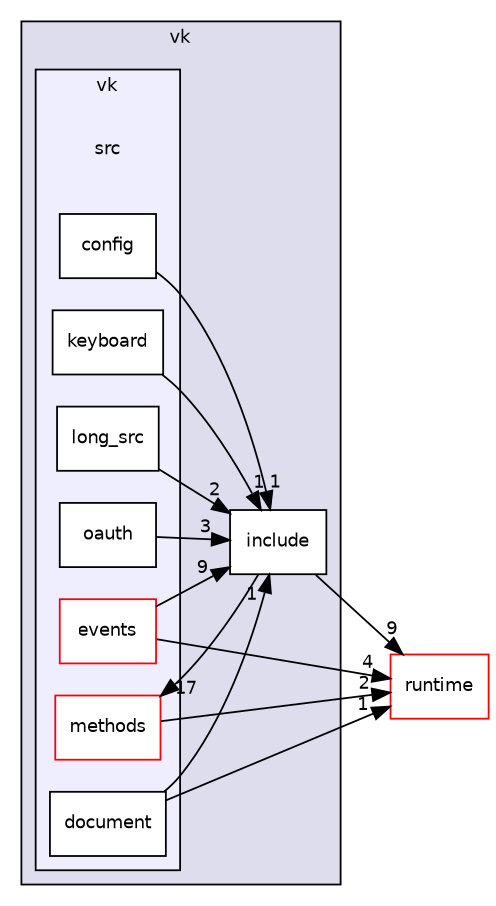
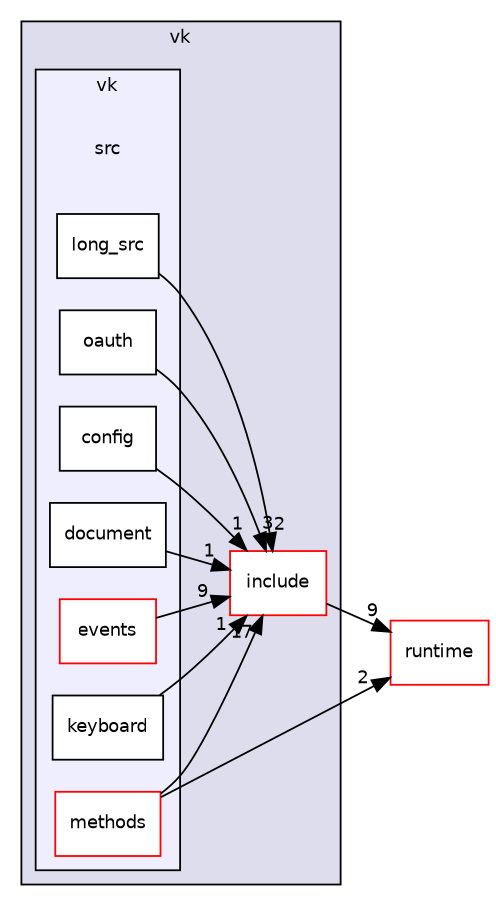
node "include": color black -> red
edge "include" -> "methods": reversed
edge "events" -> "runtime": removed
edge "document" -> "runtime": removed
